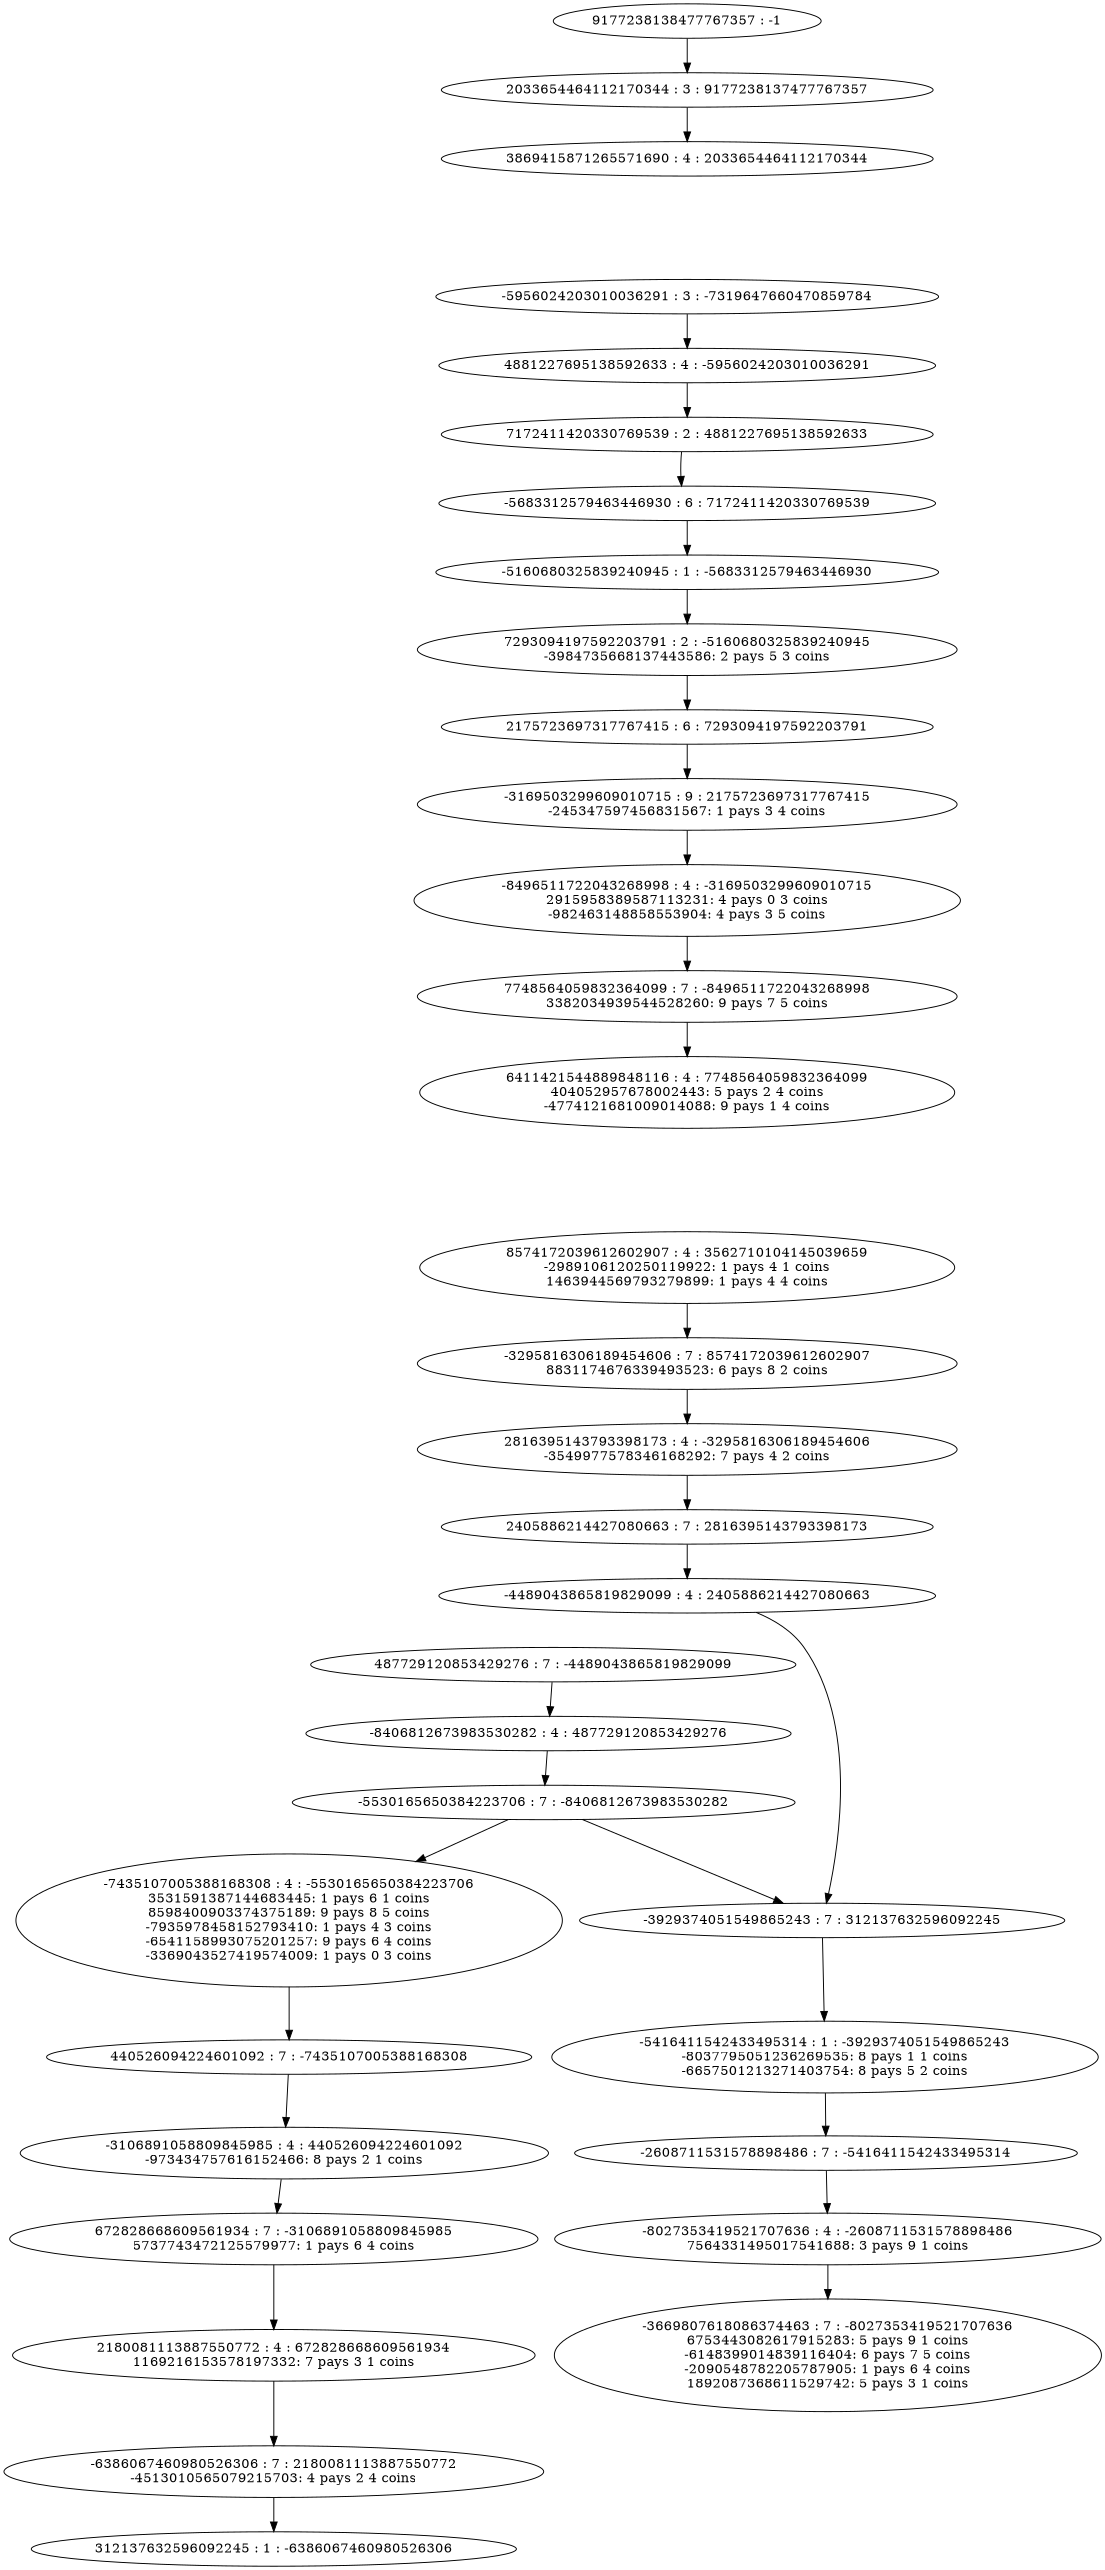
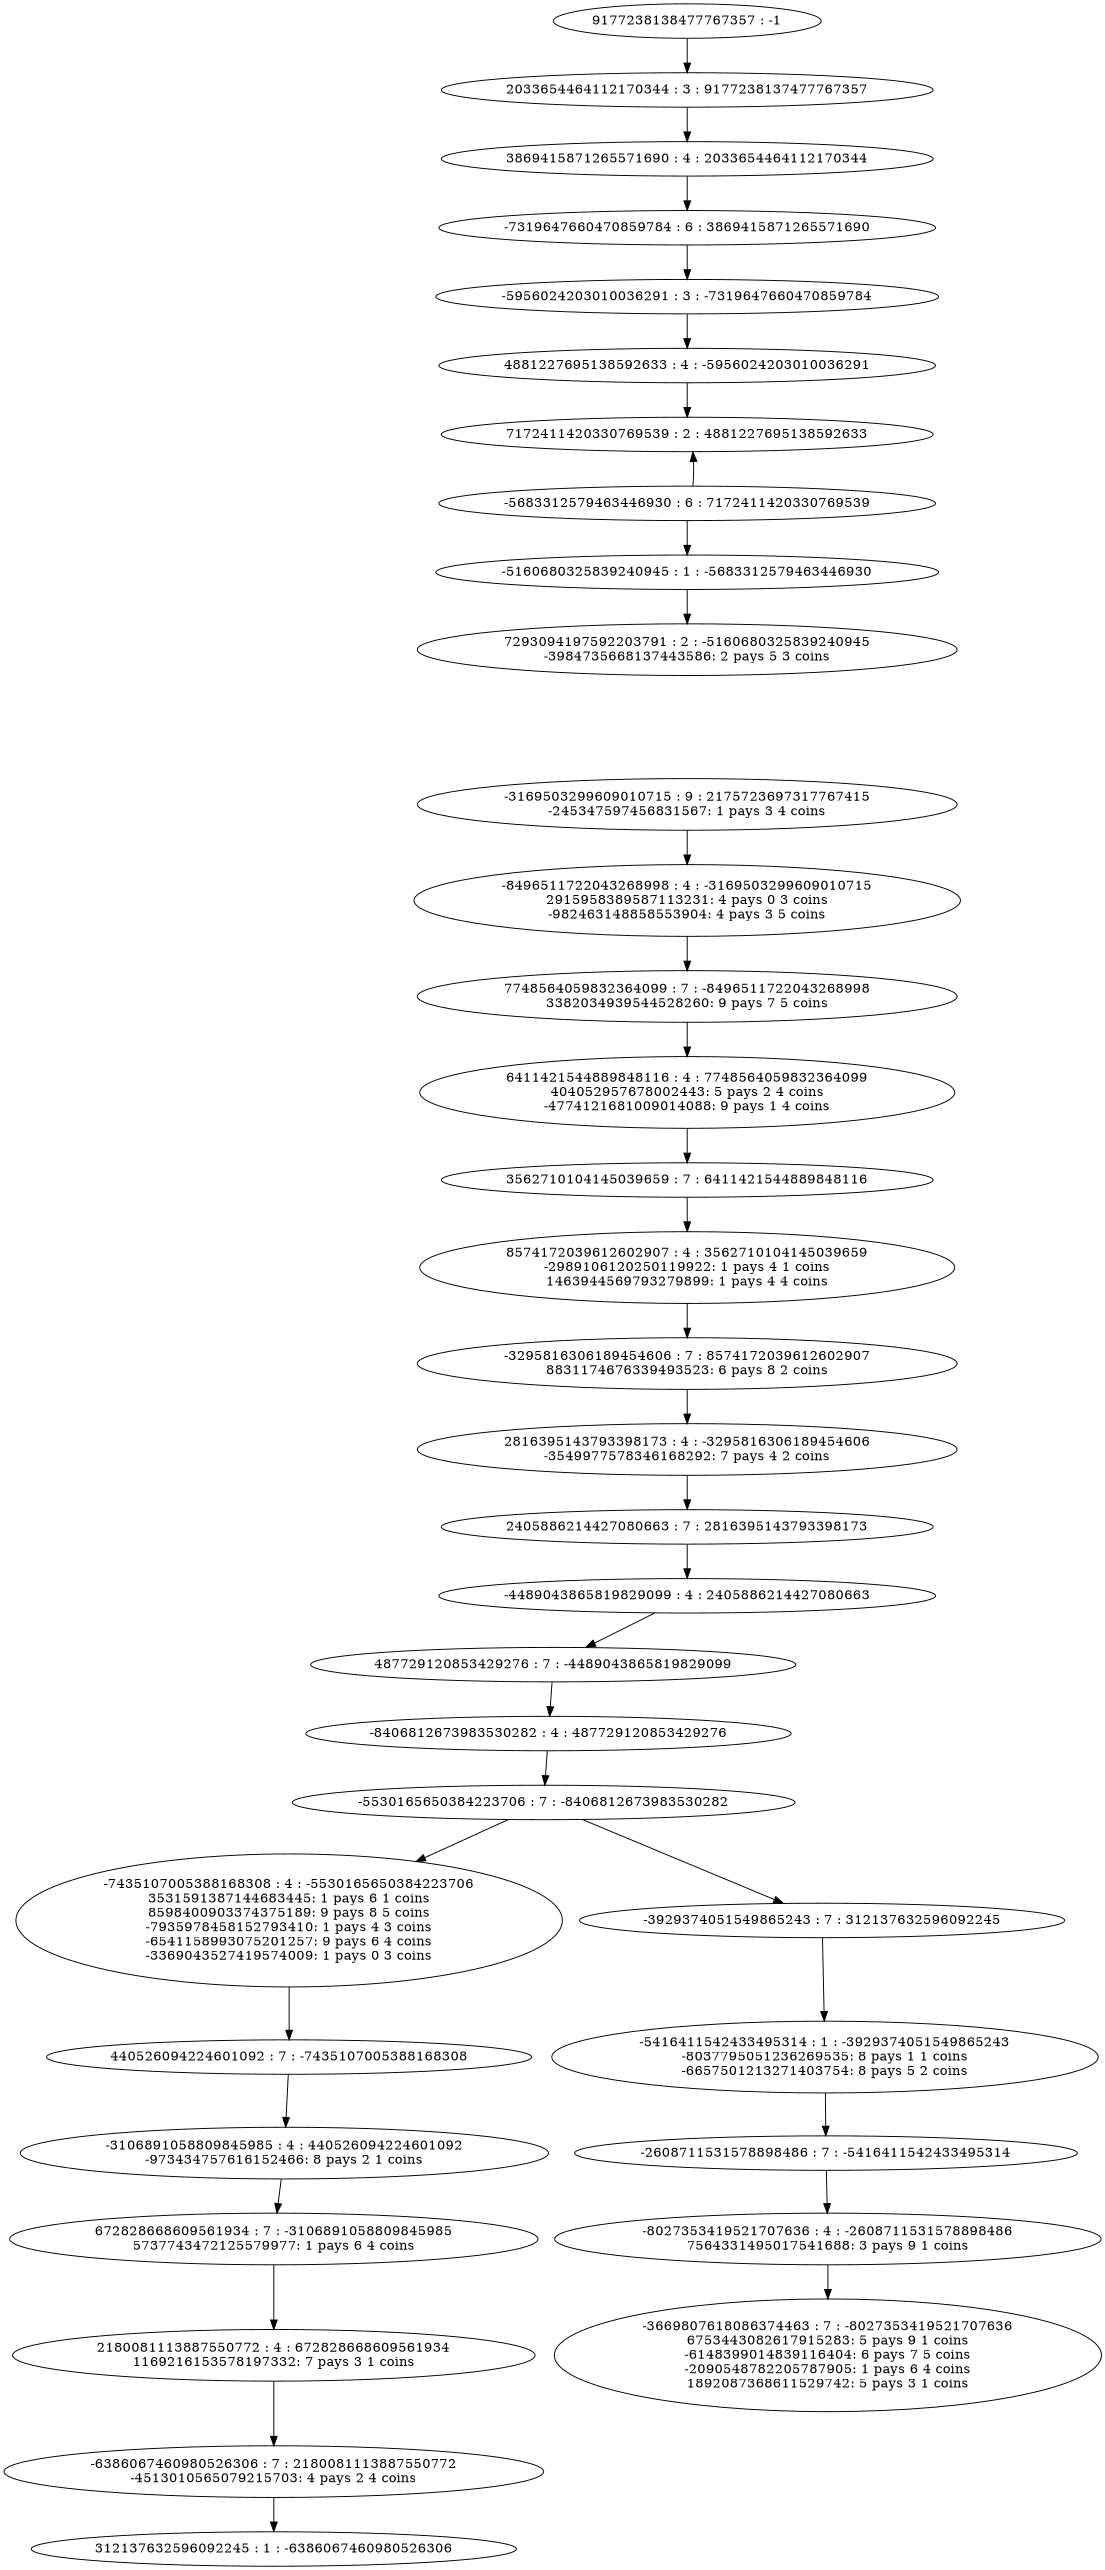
node "-7319647660470859784 : 6 : 3869415871265571690": added
edge "7172411420330769539 : 2 : 4881227695138592633" -> "-5683312579463446930 : 6 : 7172411420330769539": reversed
node "2175723697317767415 : 6 : 7293094197592203791": removed
node "3562710104145039659 : 7 : 6411421544889848116": added
edge "-4489043865819829099 : 4 : 2405886214427080663" -> "-3929374051549865243 : 7 : 312137632596092245": now "-4489043865819829099 : 4 : 2405886214427080663" -> "487729120853429276 : 7 : -4489043865819829099"
